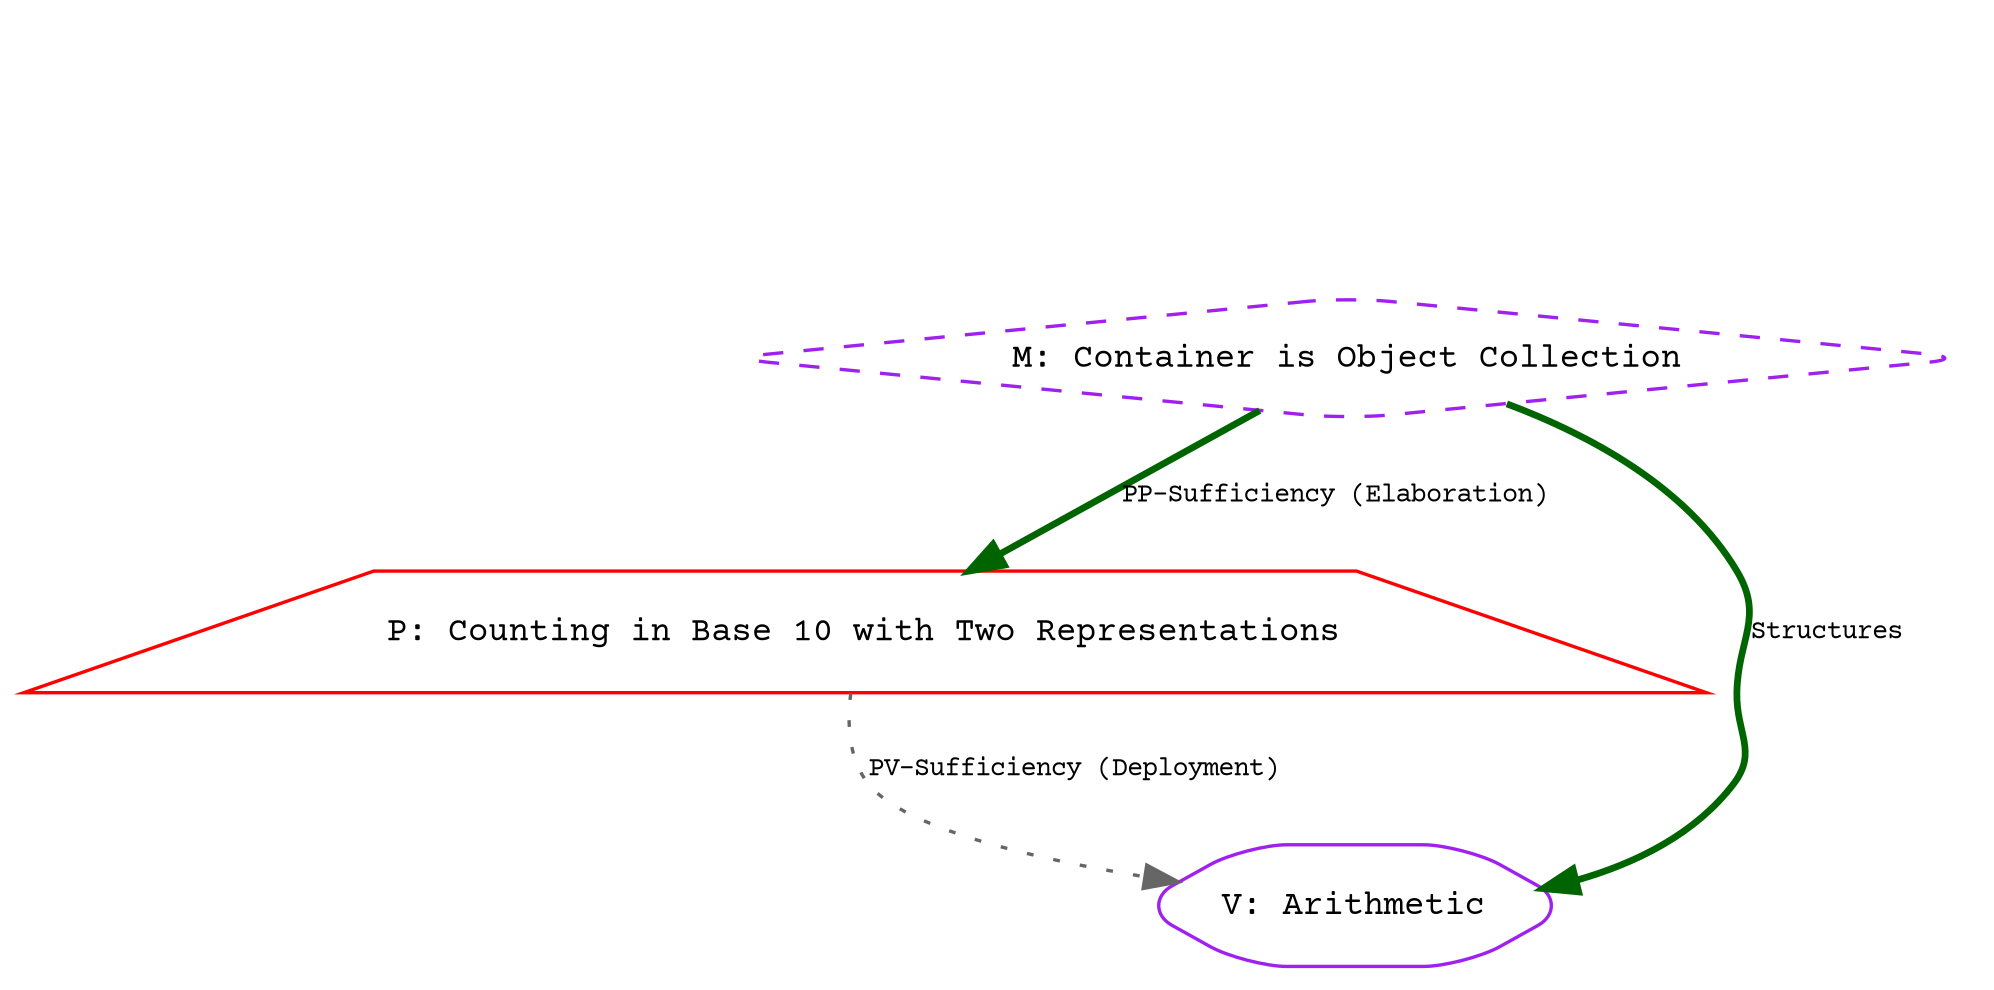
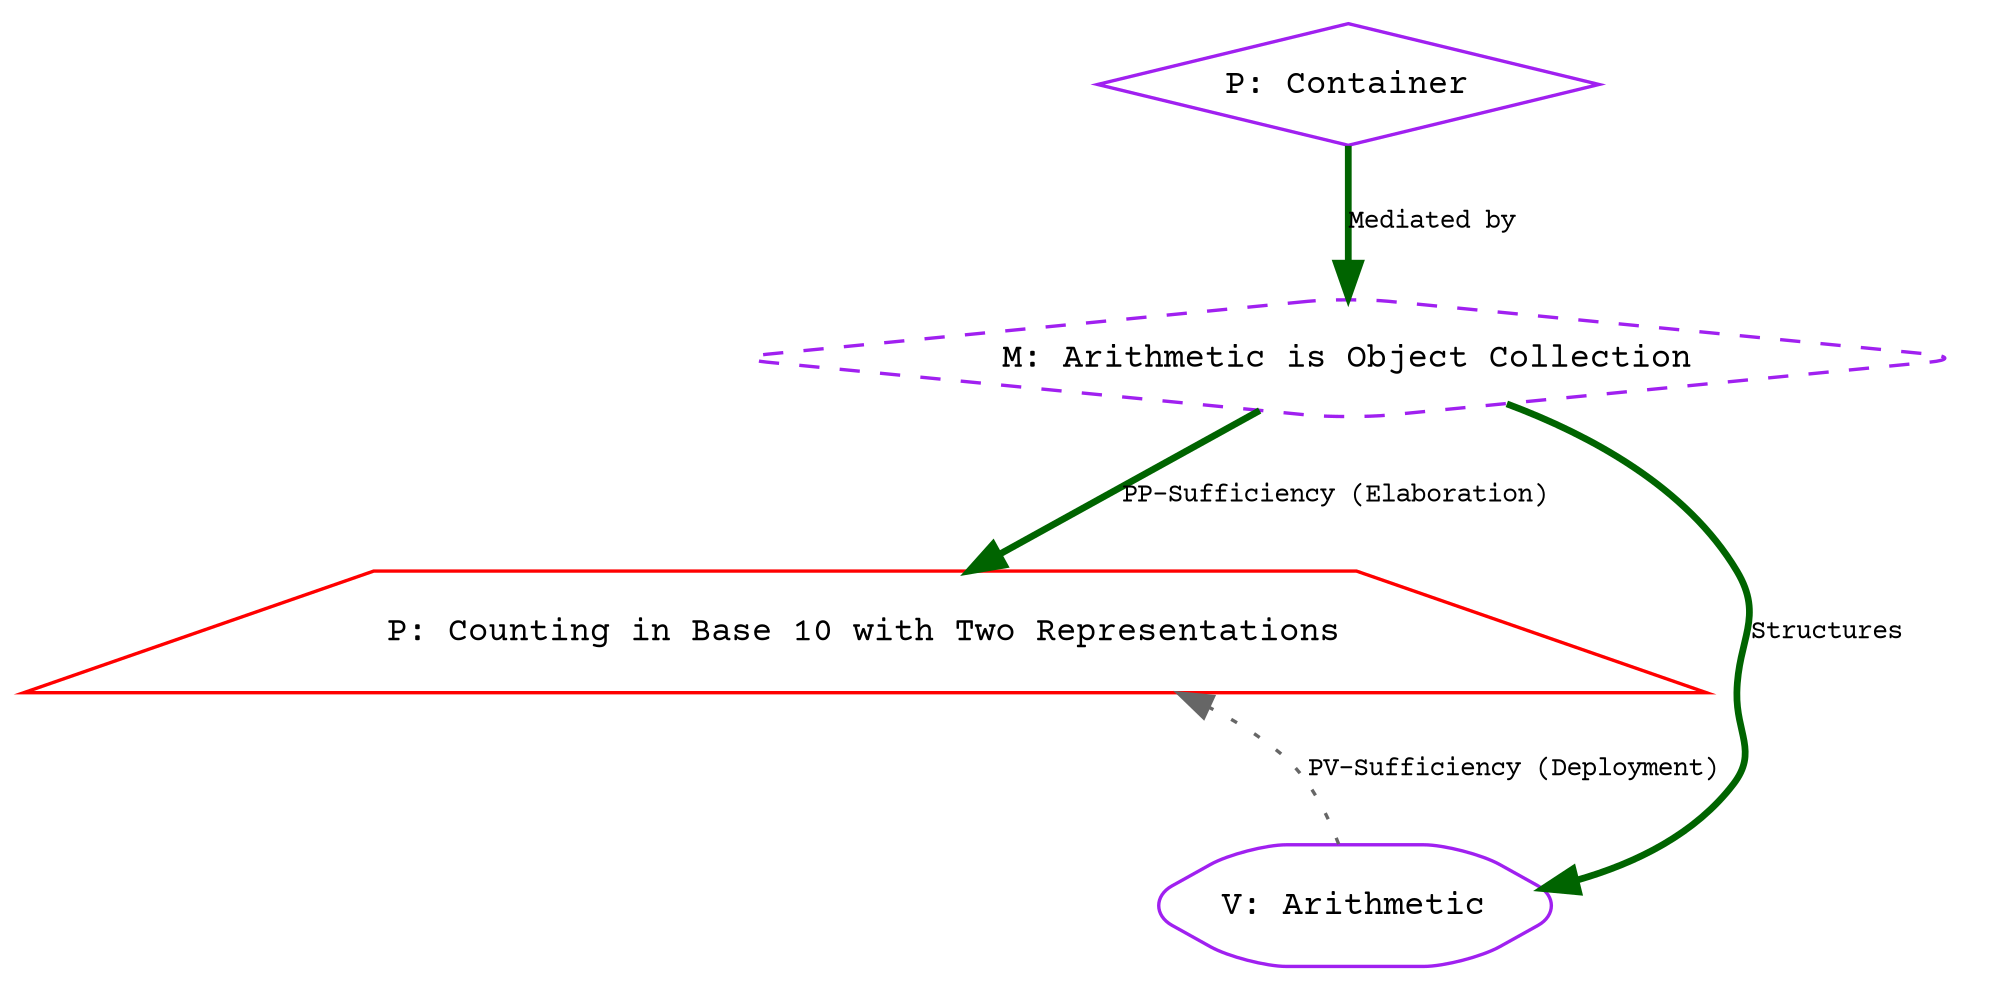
node "P: Container": added
node "M: Container is Object Collection": label "M: Container is Object Collection" -> "M: Arithmetic is Object Collection"
edge "P: Counting in Base 10 with Two Representations" -> "V: Arithmetic": reversed
